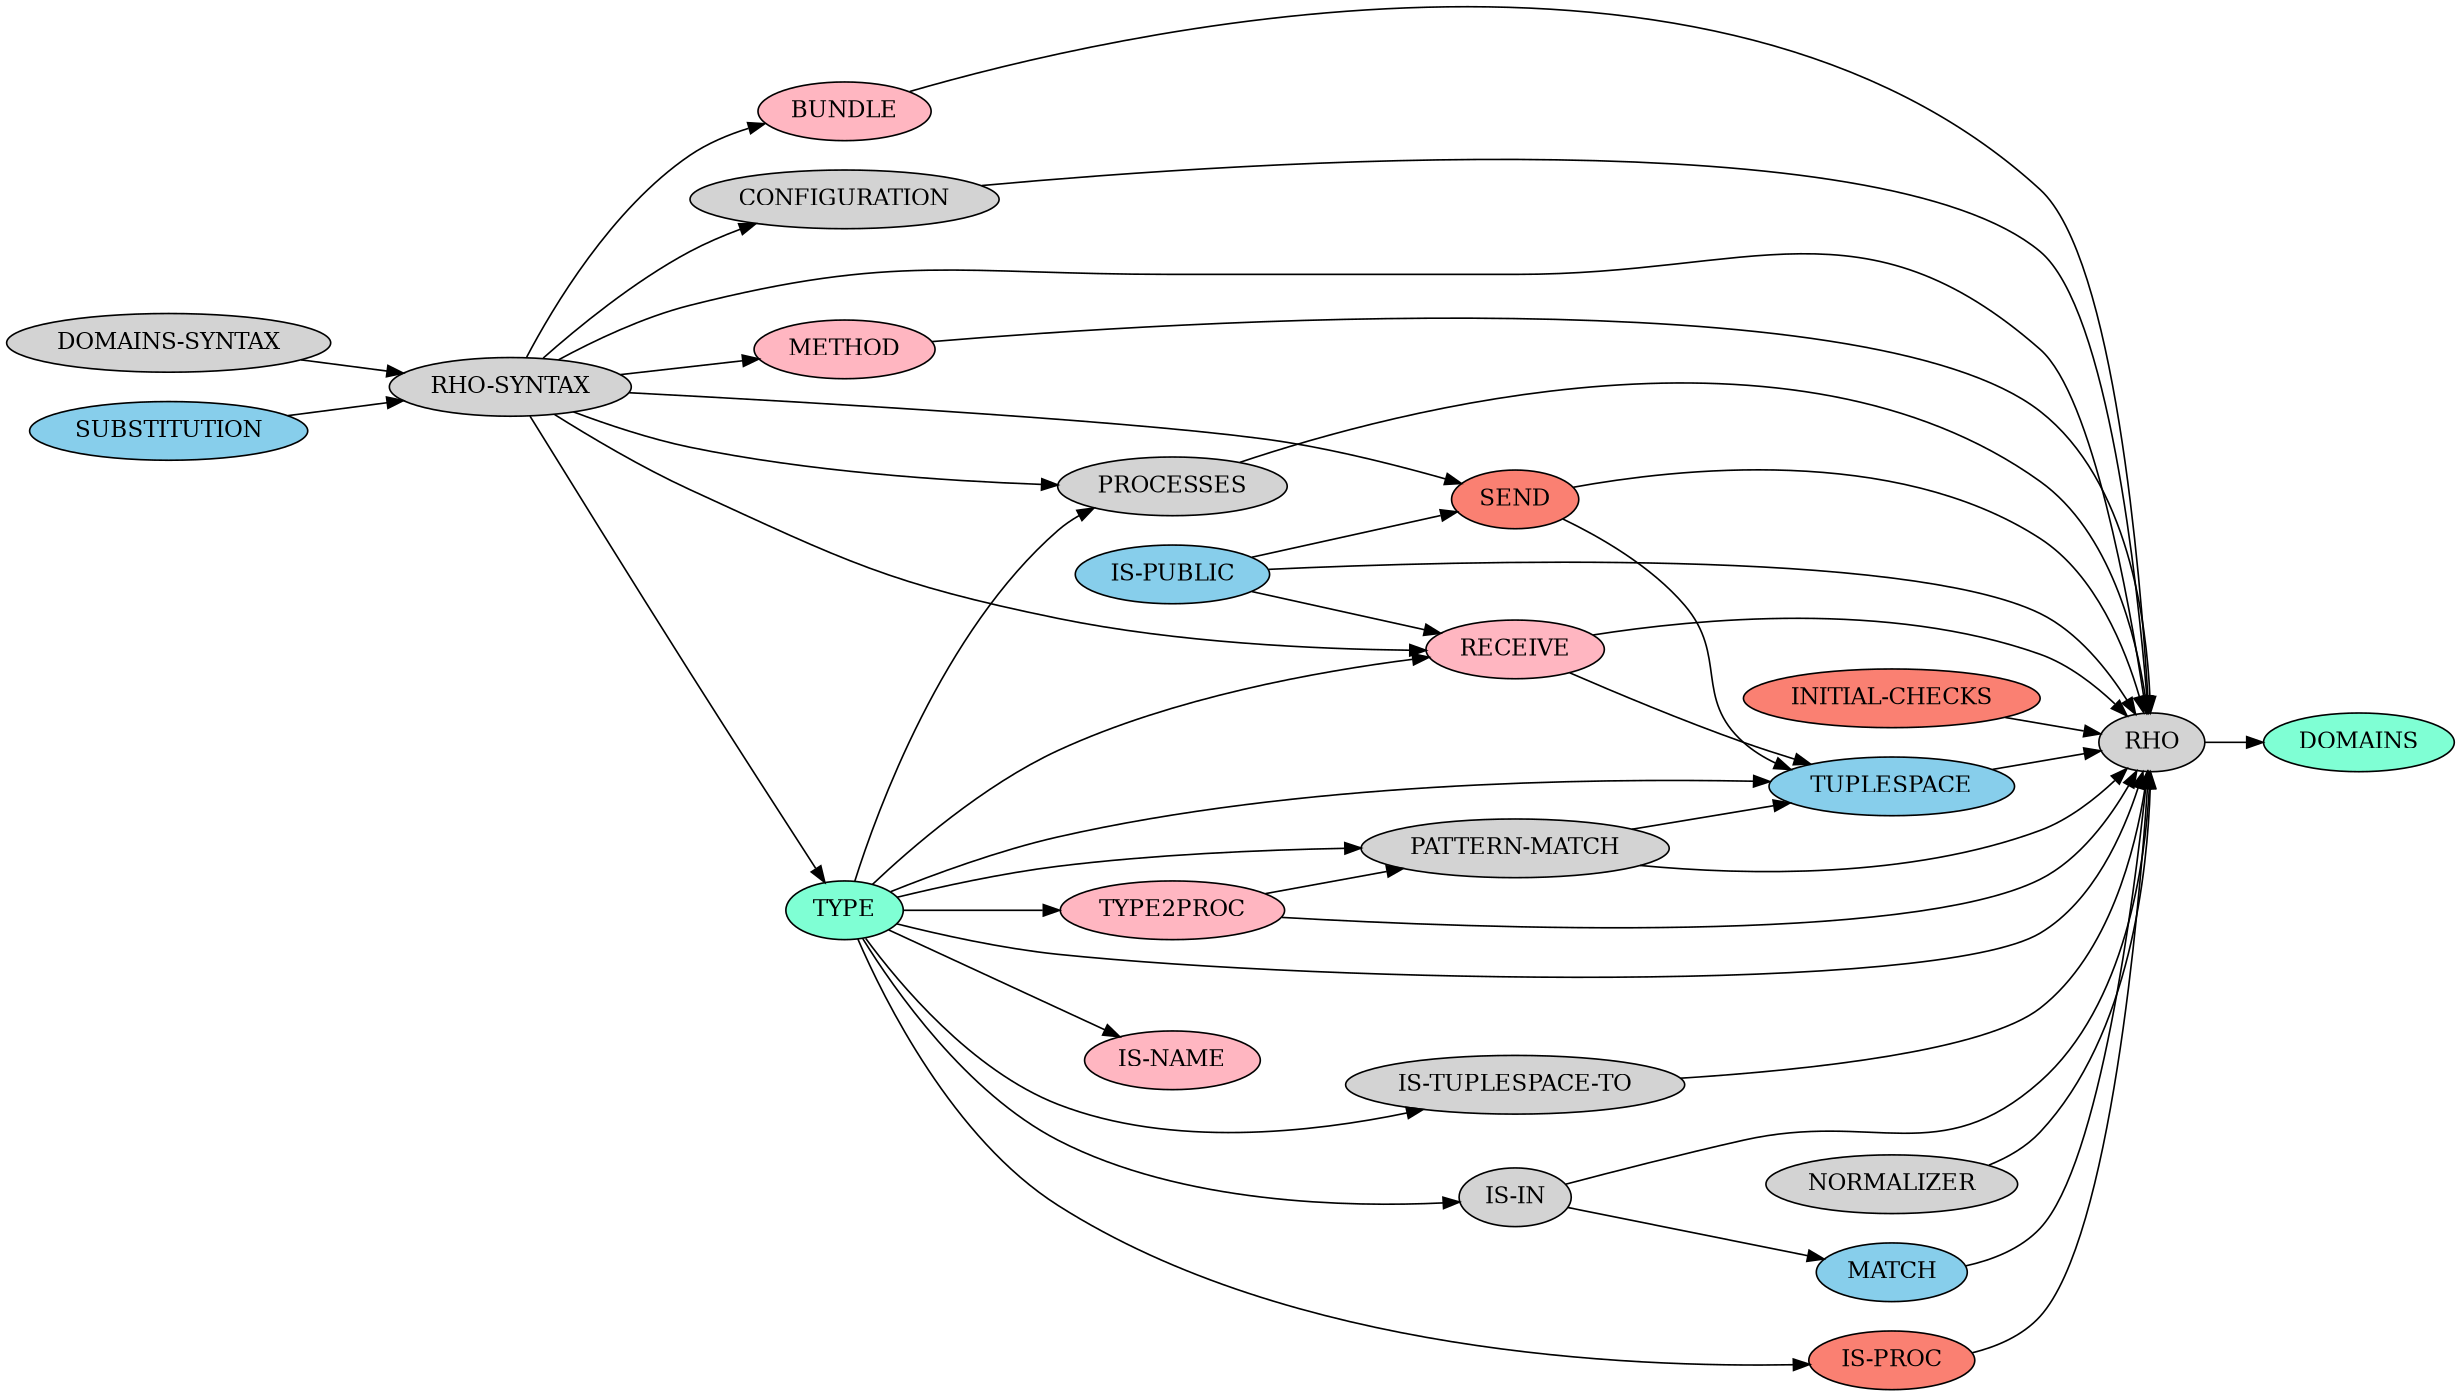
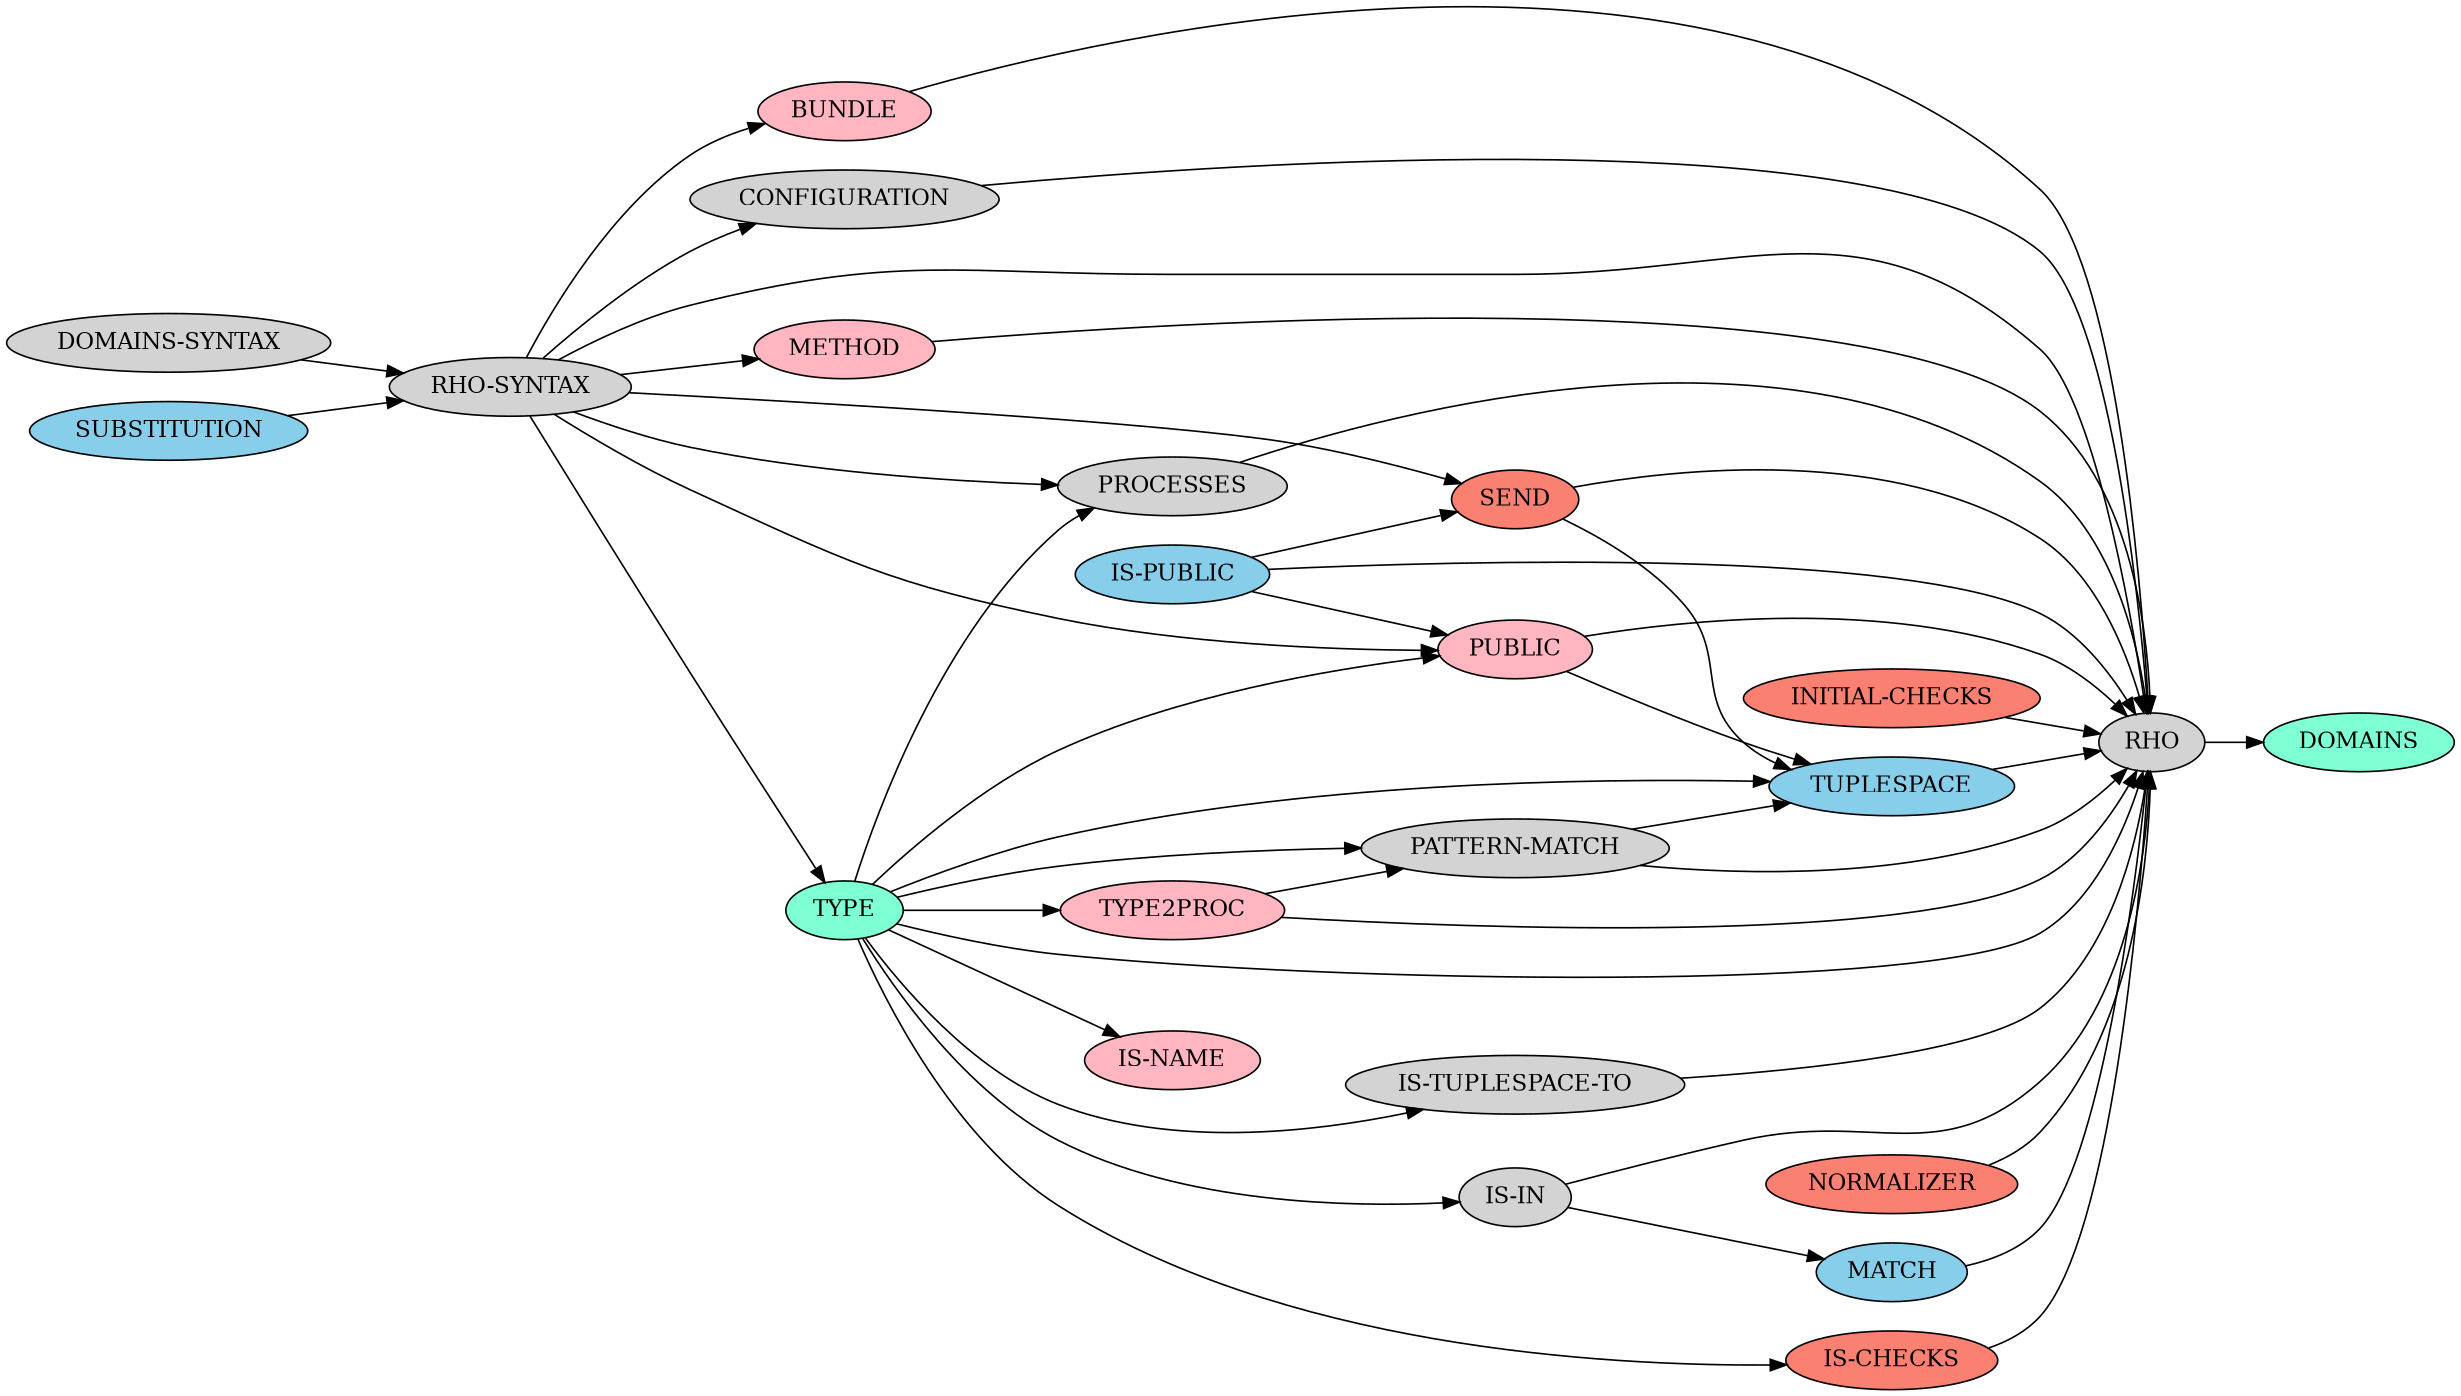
node "RECEIVE": label "RECEIVE" -> "PUBLIC"
node "NORMALIZER": fillcolor lightgrey -> salmon
node "IS-PROC": label "IS-PROC" -> "IS-CHECKS"
